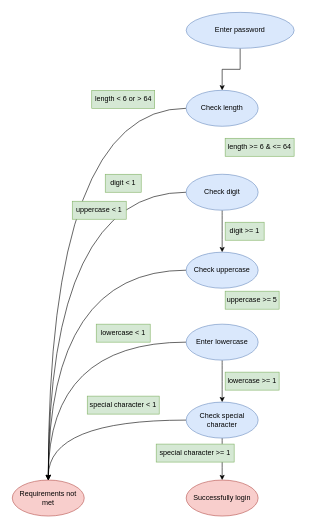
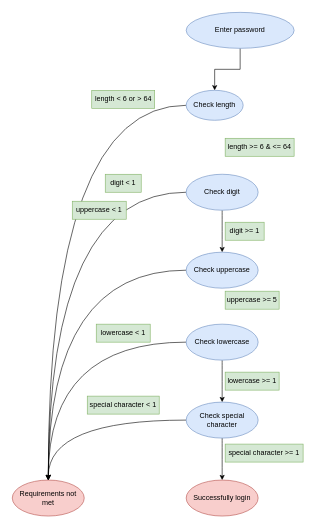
node "Check length": size 72x36 -> 57x30
node "Enter lowercase": label "Enter lowercase" -> "Check lowercase"
node "special character >= 1": moved (195, 453) -> (264, 453)
